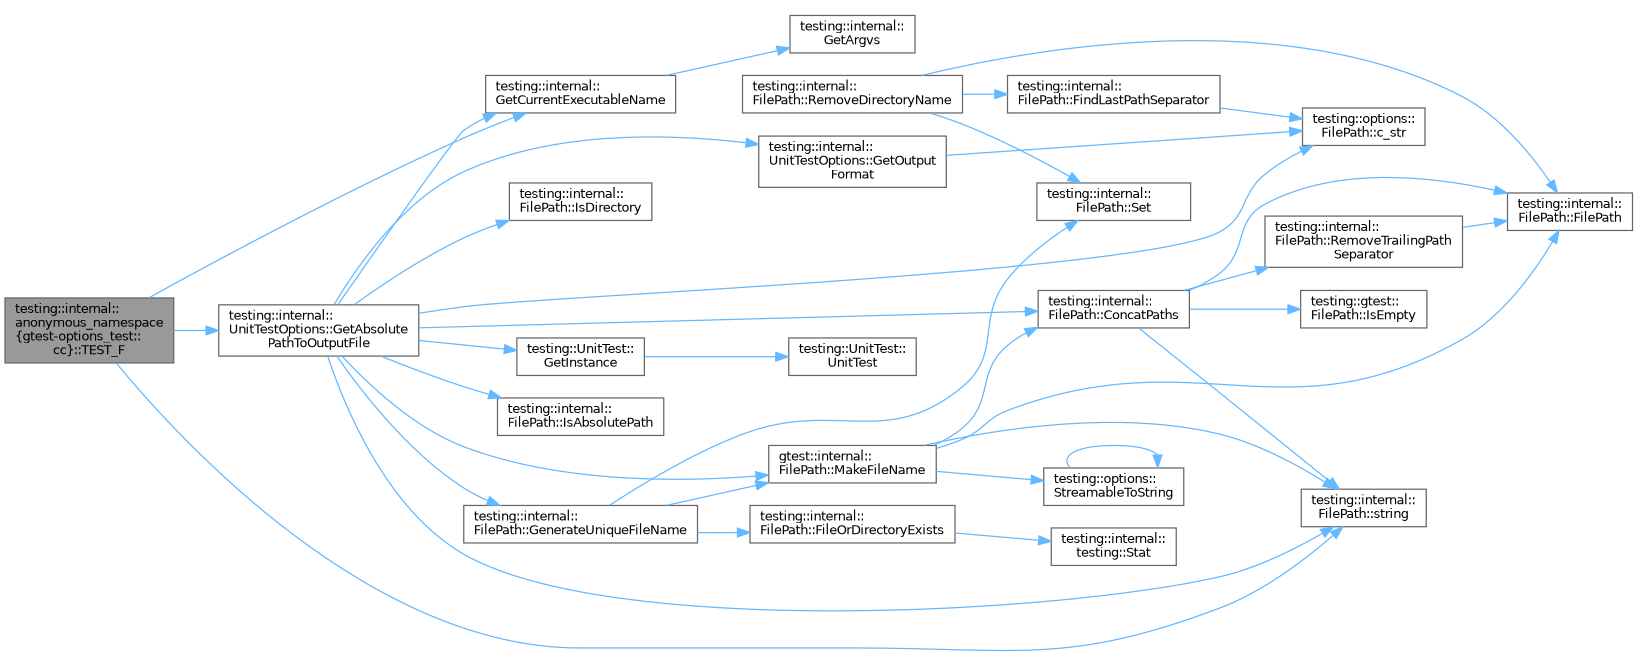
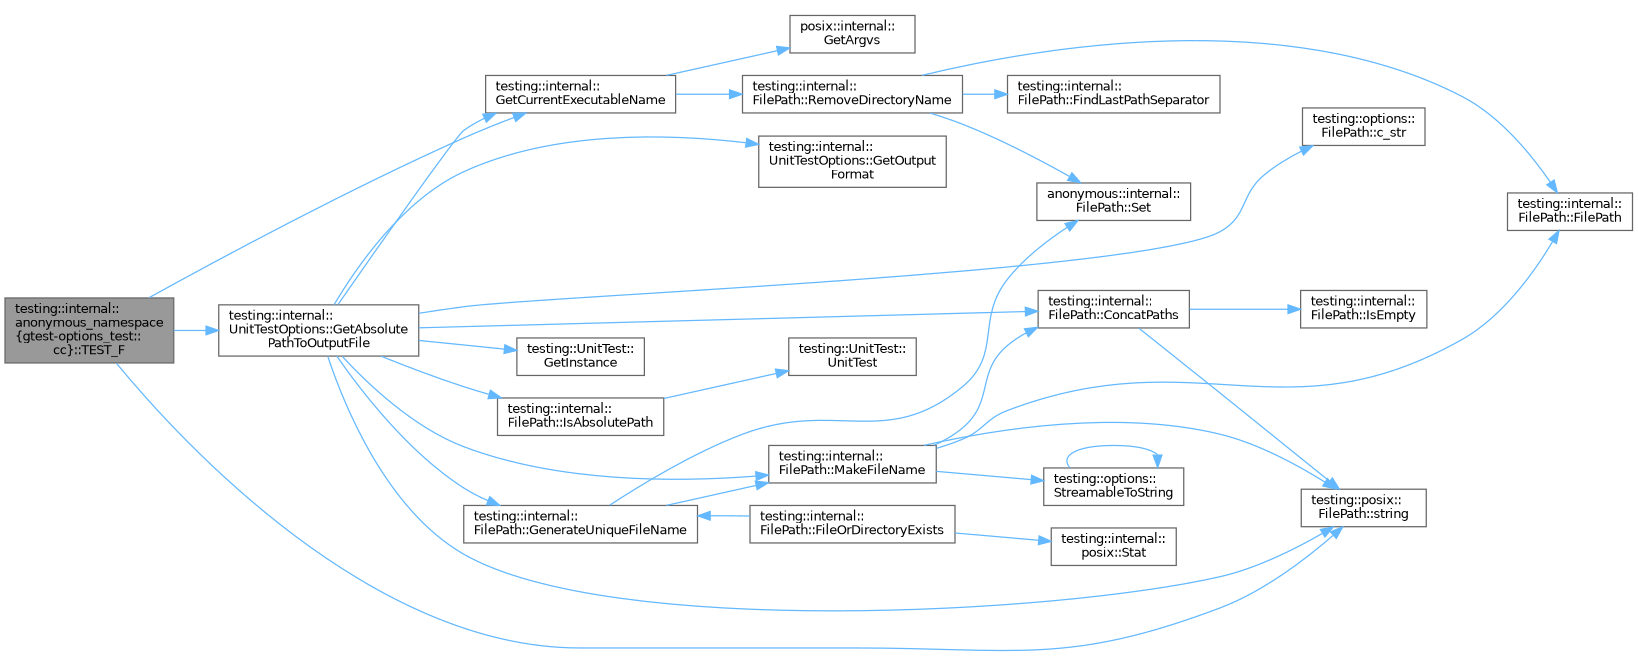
node "testing::internal:: GetArgvs": label "testing::internal:: GetArgvs" -> "posix::internal:: GetArgvs"
edge "testing::internal:: GetCurrentExecutableName" -> "testing::internal:: FilePath::RemoveDirectoryName": added
edge "testing::internal:: FilePath::FindLastPathSeparator" -> "testing::options:: FilePath::c_str": removed
edge "testing::internal:: UnitTestOptions::GetOutput Format" -> "testing::options:: FilePath::c_str": removed
edge "testing::internal:: FilePath::ConcatPaths" -> "testing::internal:: FilePath::FilePath": removed
node "testing::internal:: FilePath::IsDirectory": removed
node "testing::internal:: FilePath::Set": label "testing::internal:: FilePath::Set" -> "anonymous::internal:: FilePath::Set"
node "testing::internal:: FilePath::RemoveTrailingPath Separator": removed
node "testing::gtest:: FilePath::IsEmpty": label "testing::gtest:: FilePath::IsEmpty" -> "testing::internal:: FilePath::IsEmpty"
edge "testing::UnitTest:: GetInstance" -> "testing::UnitTest:: UnitTest": now "testing::internal:: FilePath::IsAbsolutePath" -> "testing::UnitTest:: UnitTest"
node "gtest::internal:: FilePath::MakeFileName": label "gtest::internal:: FilePath::MakeFileName" -> "testing::internal:: FilePath::MakeFileName"
node "testing::internal:: FilePath::string": label "testing::internal:: FilePath::string" -> "testing::posix:: FilePath::string"
edge "testing::internal:: FilePath::GenerateUniqueFileName" -> "testing::internal:: FilePath::FileOrDirectoryExists": reversed
node "testing::internal:: testing::Stat": label "testing::internal:: testing::Stat" -> "testing::internal:: posix::Stat"
